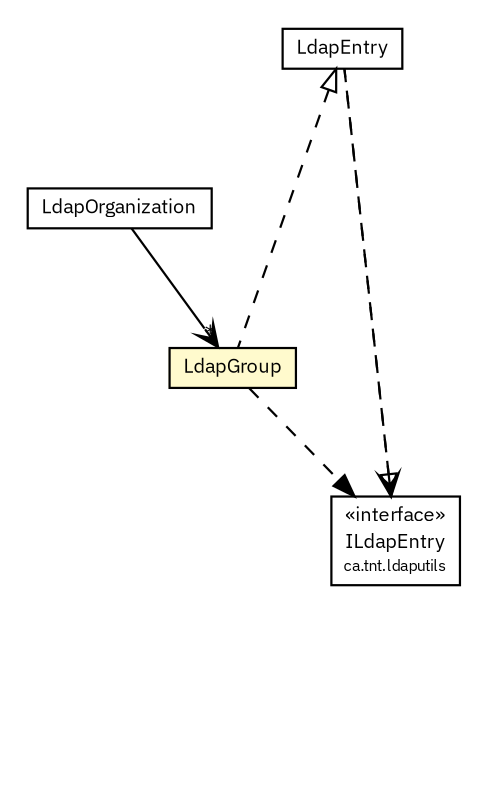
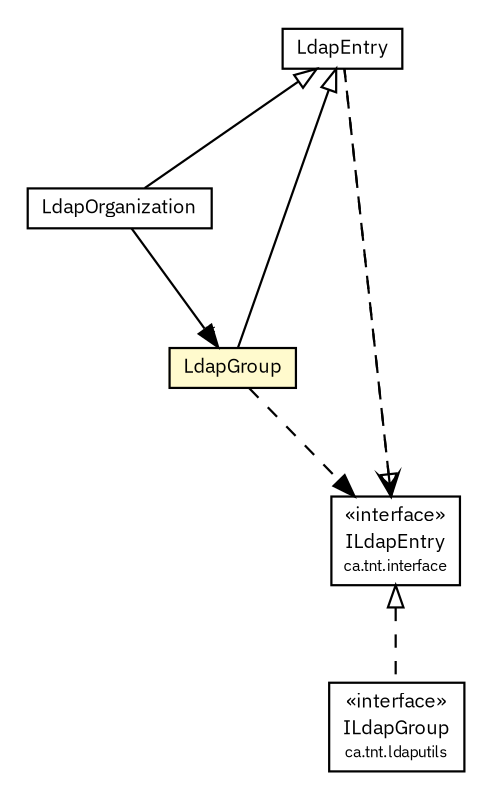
edge "LdapOrganization" -> "LdapEntry": added
edge "LdapGroup" -> "LdapEntry": style dashed -> solid
edge "LdapOrganization" -> "LdapGroup": arrowhead open -> normal
node "ILdapEntry": text "ca.tnt.ldaputils" -> "ca.tnt.interface"
node "ILdapGroup": added
